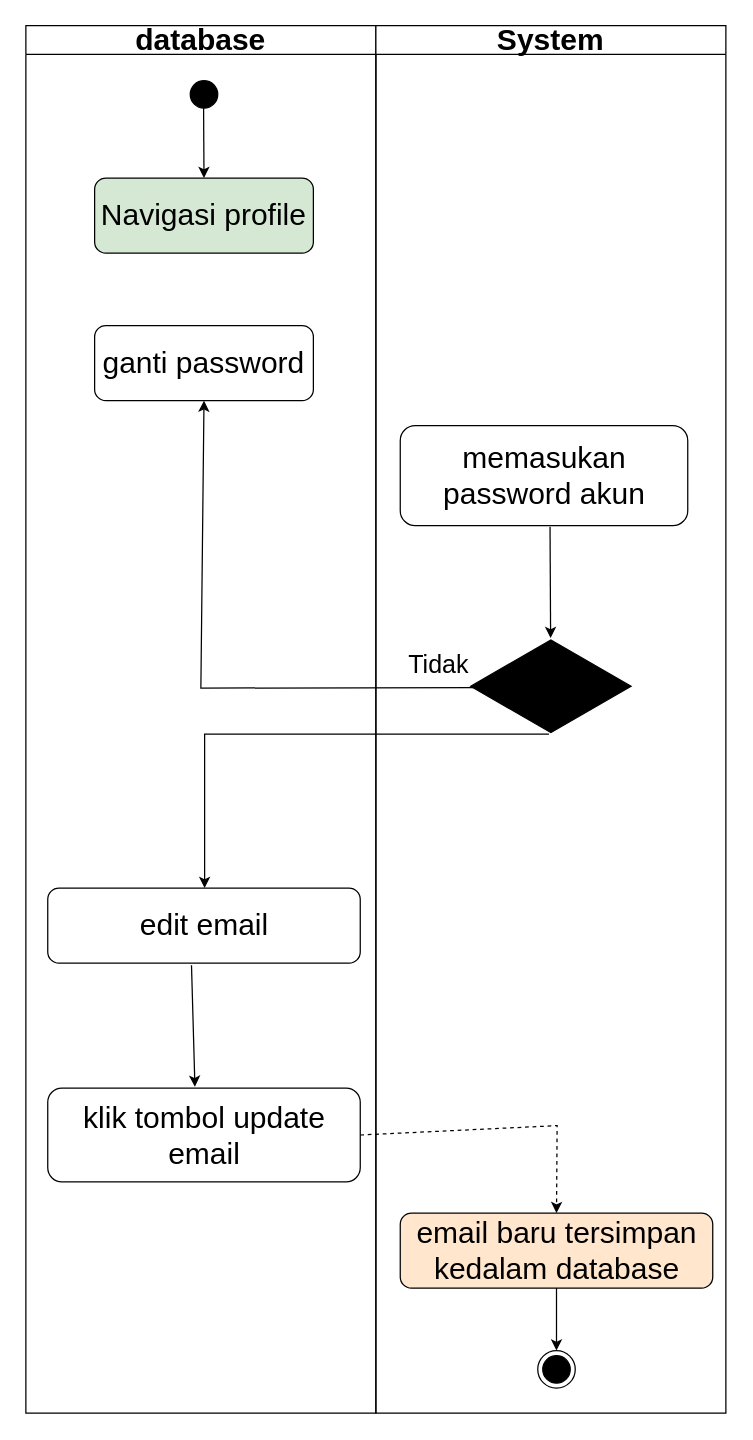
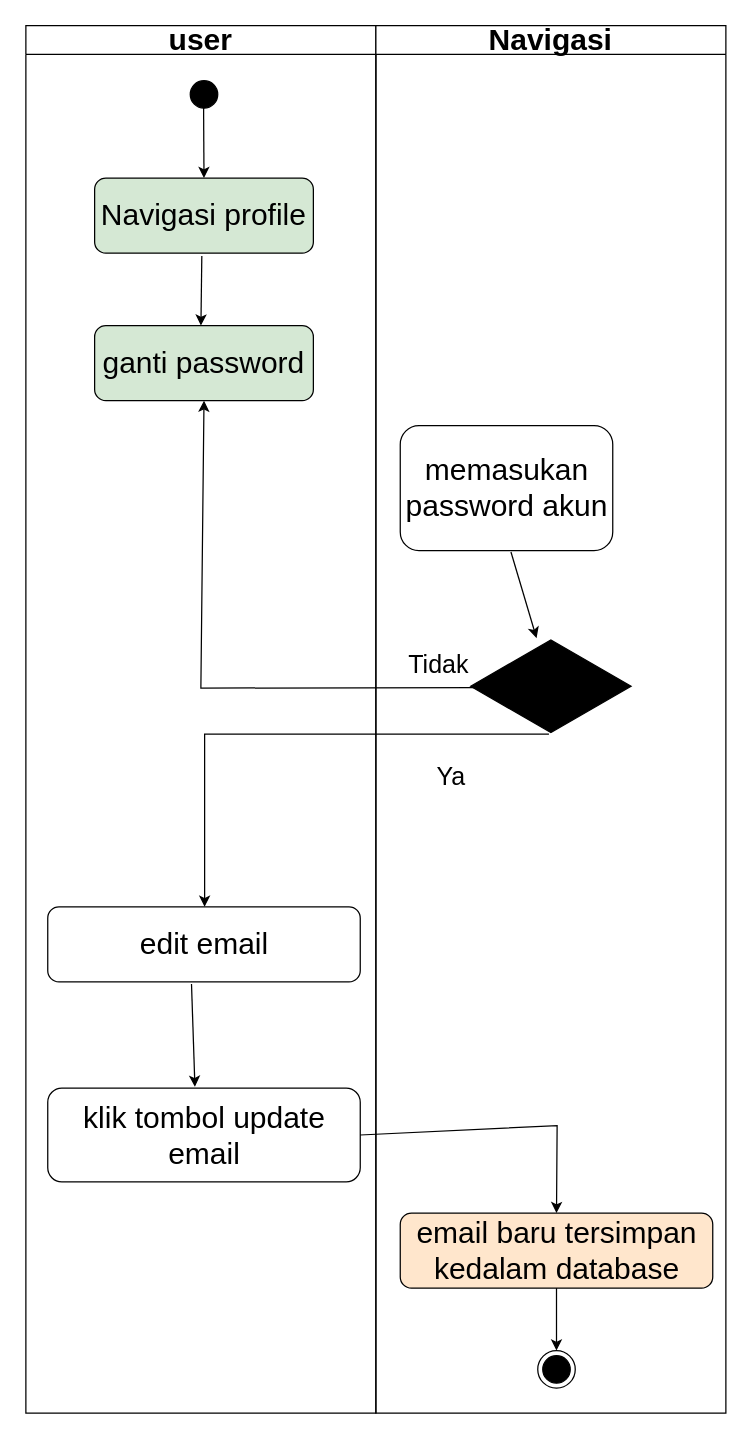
node "database": label "database" -> "user"
node "System": label "System" -> "Navigasi"
edge "Navigasi profile" -> "ganti password": added
node "ganti password": fillcolor #ffffff -> #d5e8d4
node "memasukan password akun": size 288x100 -> 213x125
node "Ya": added
node "edit email": moved (204, 926) -> (204, 944)
edge "klik tombol update email" -> "email baru tersimpan kedalam database": style dashed -> solid
